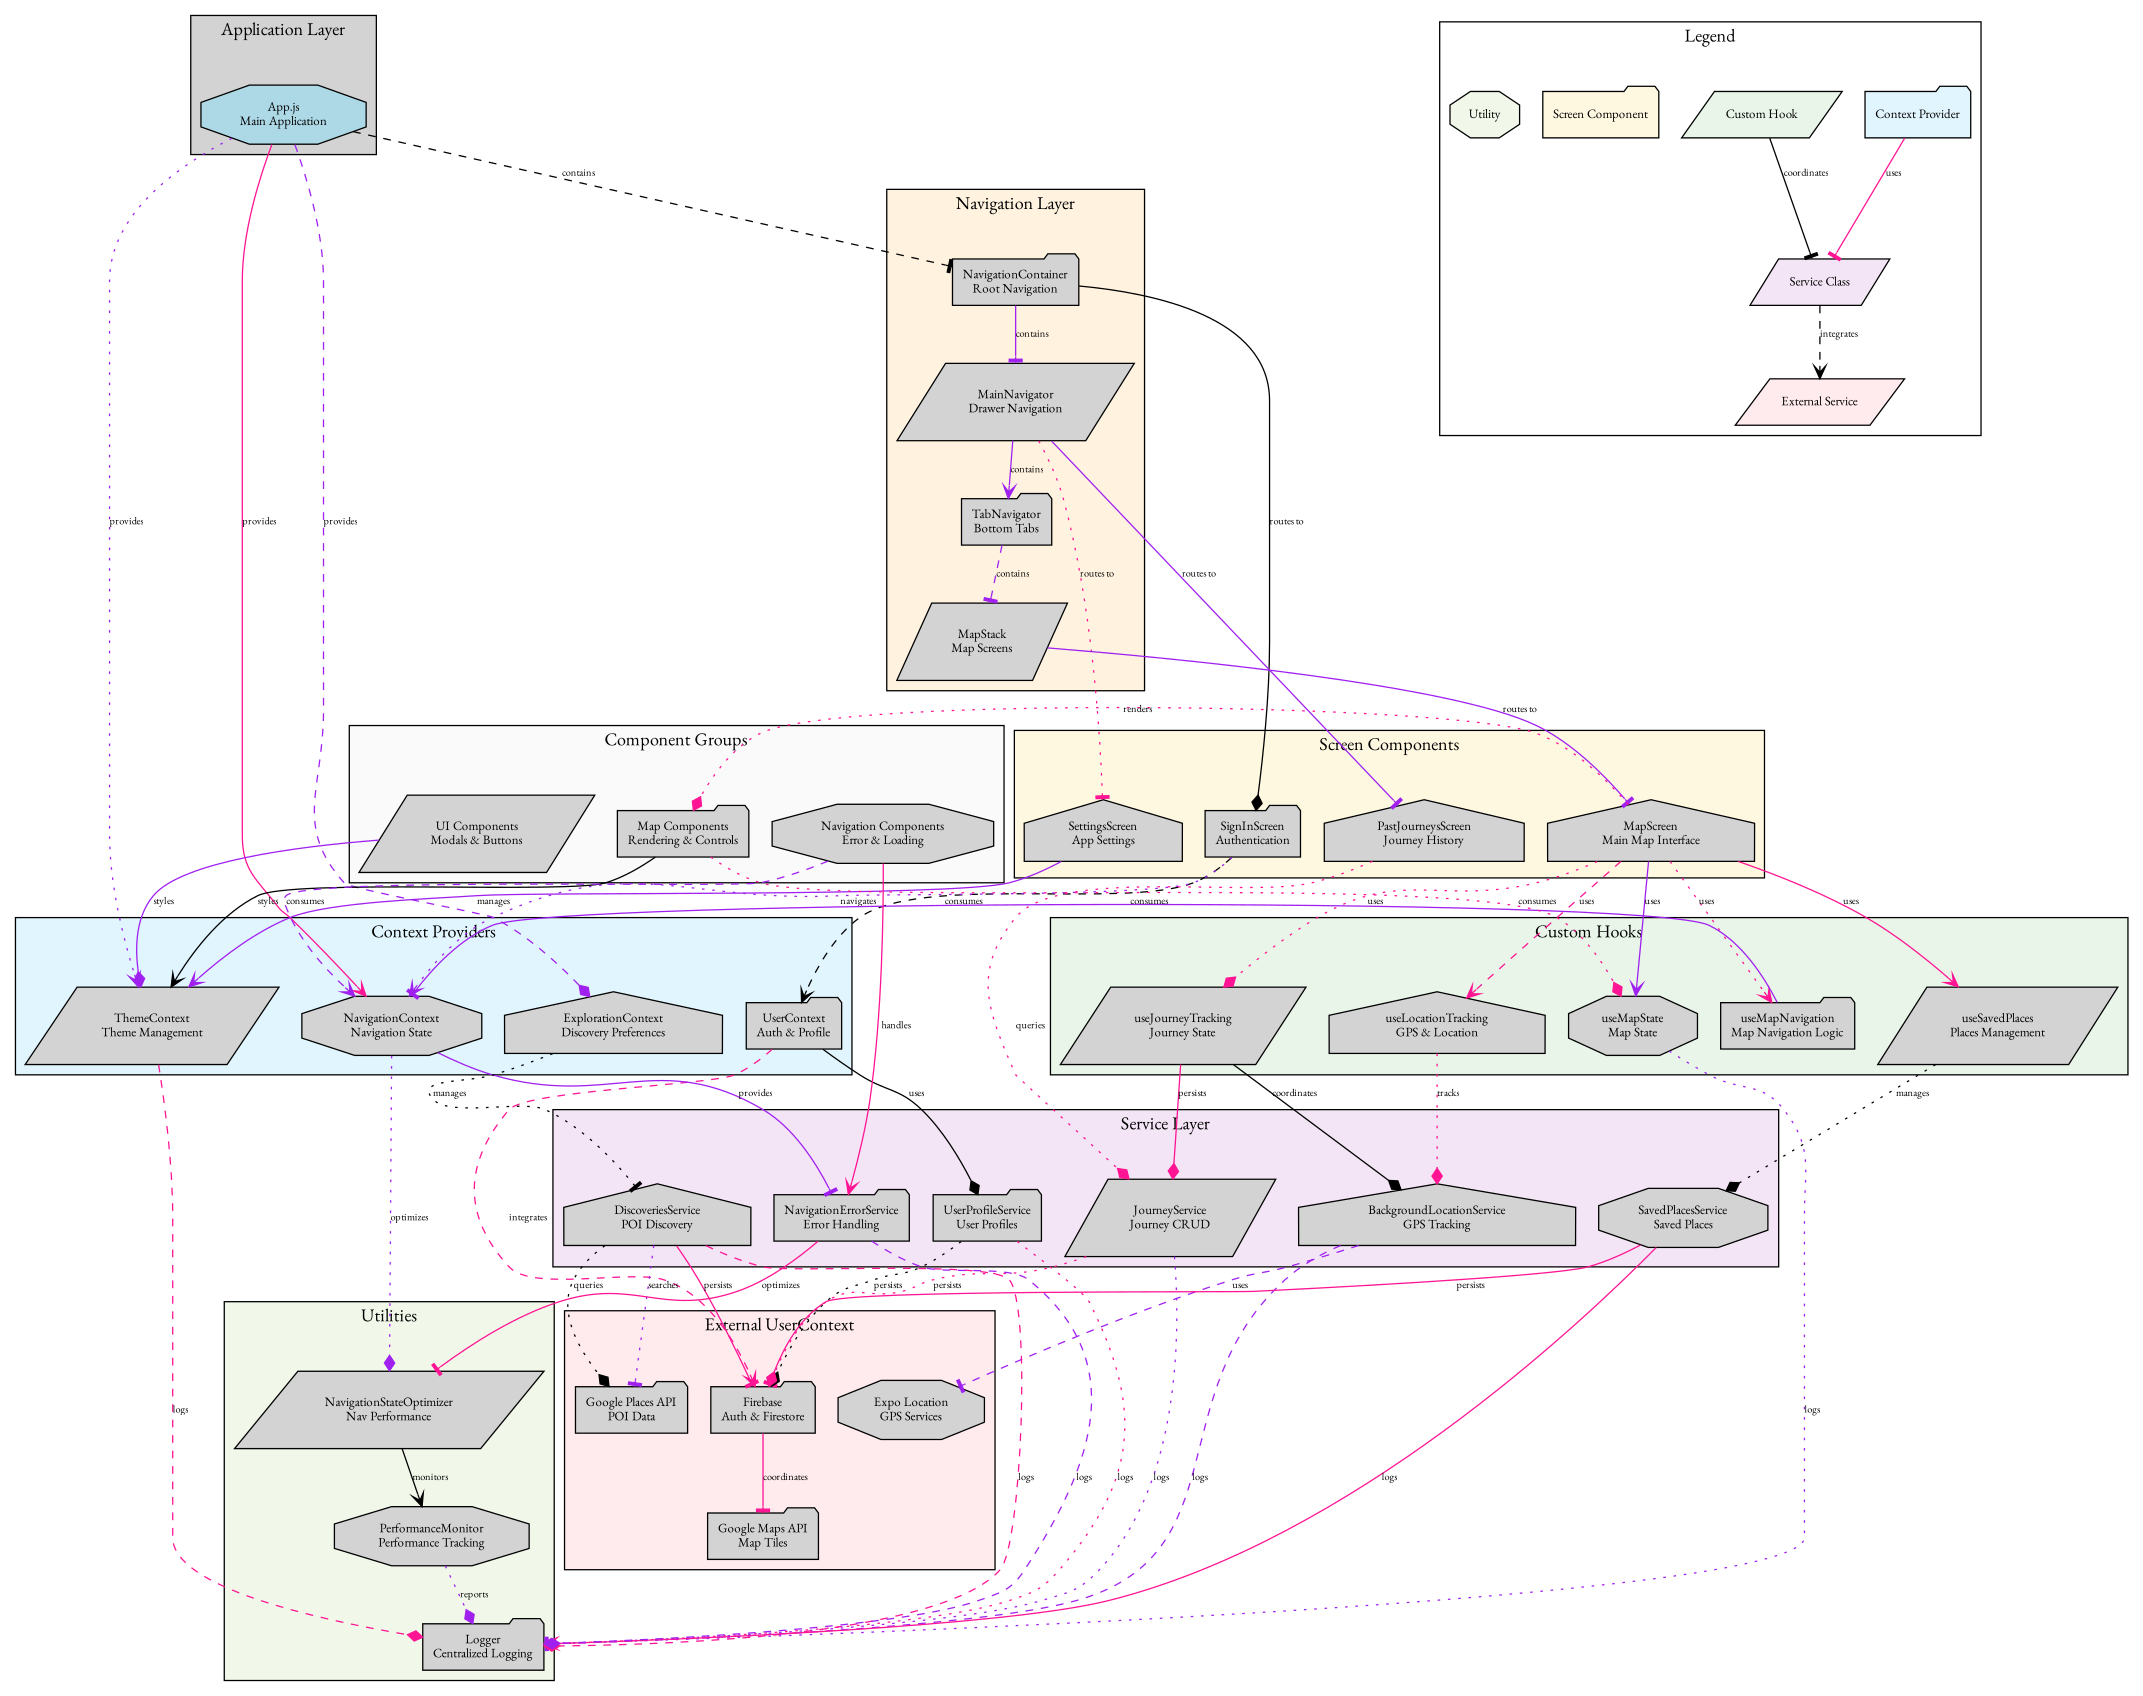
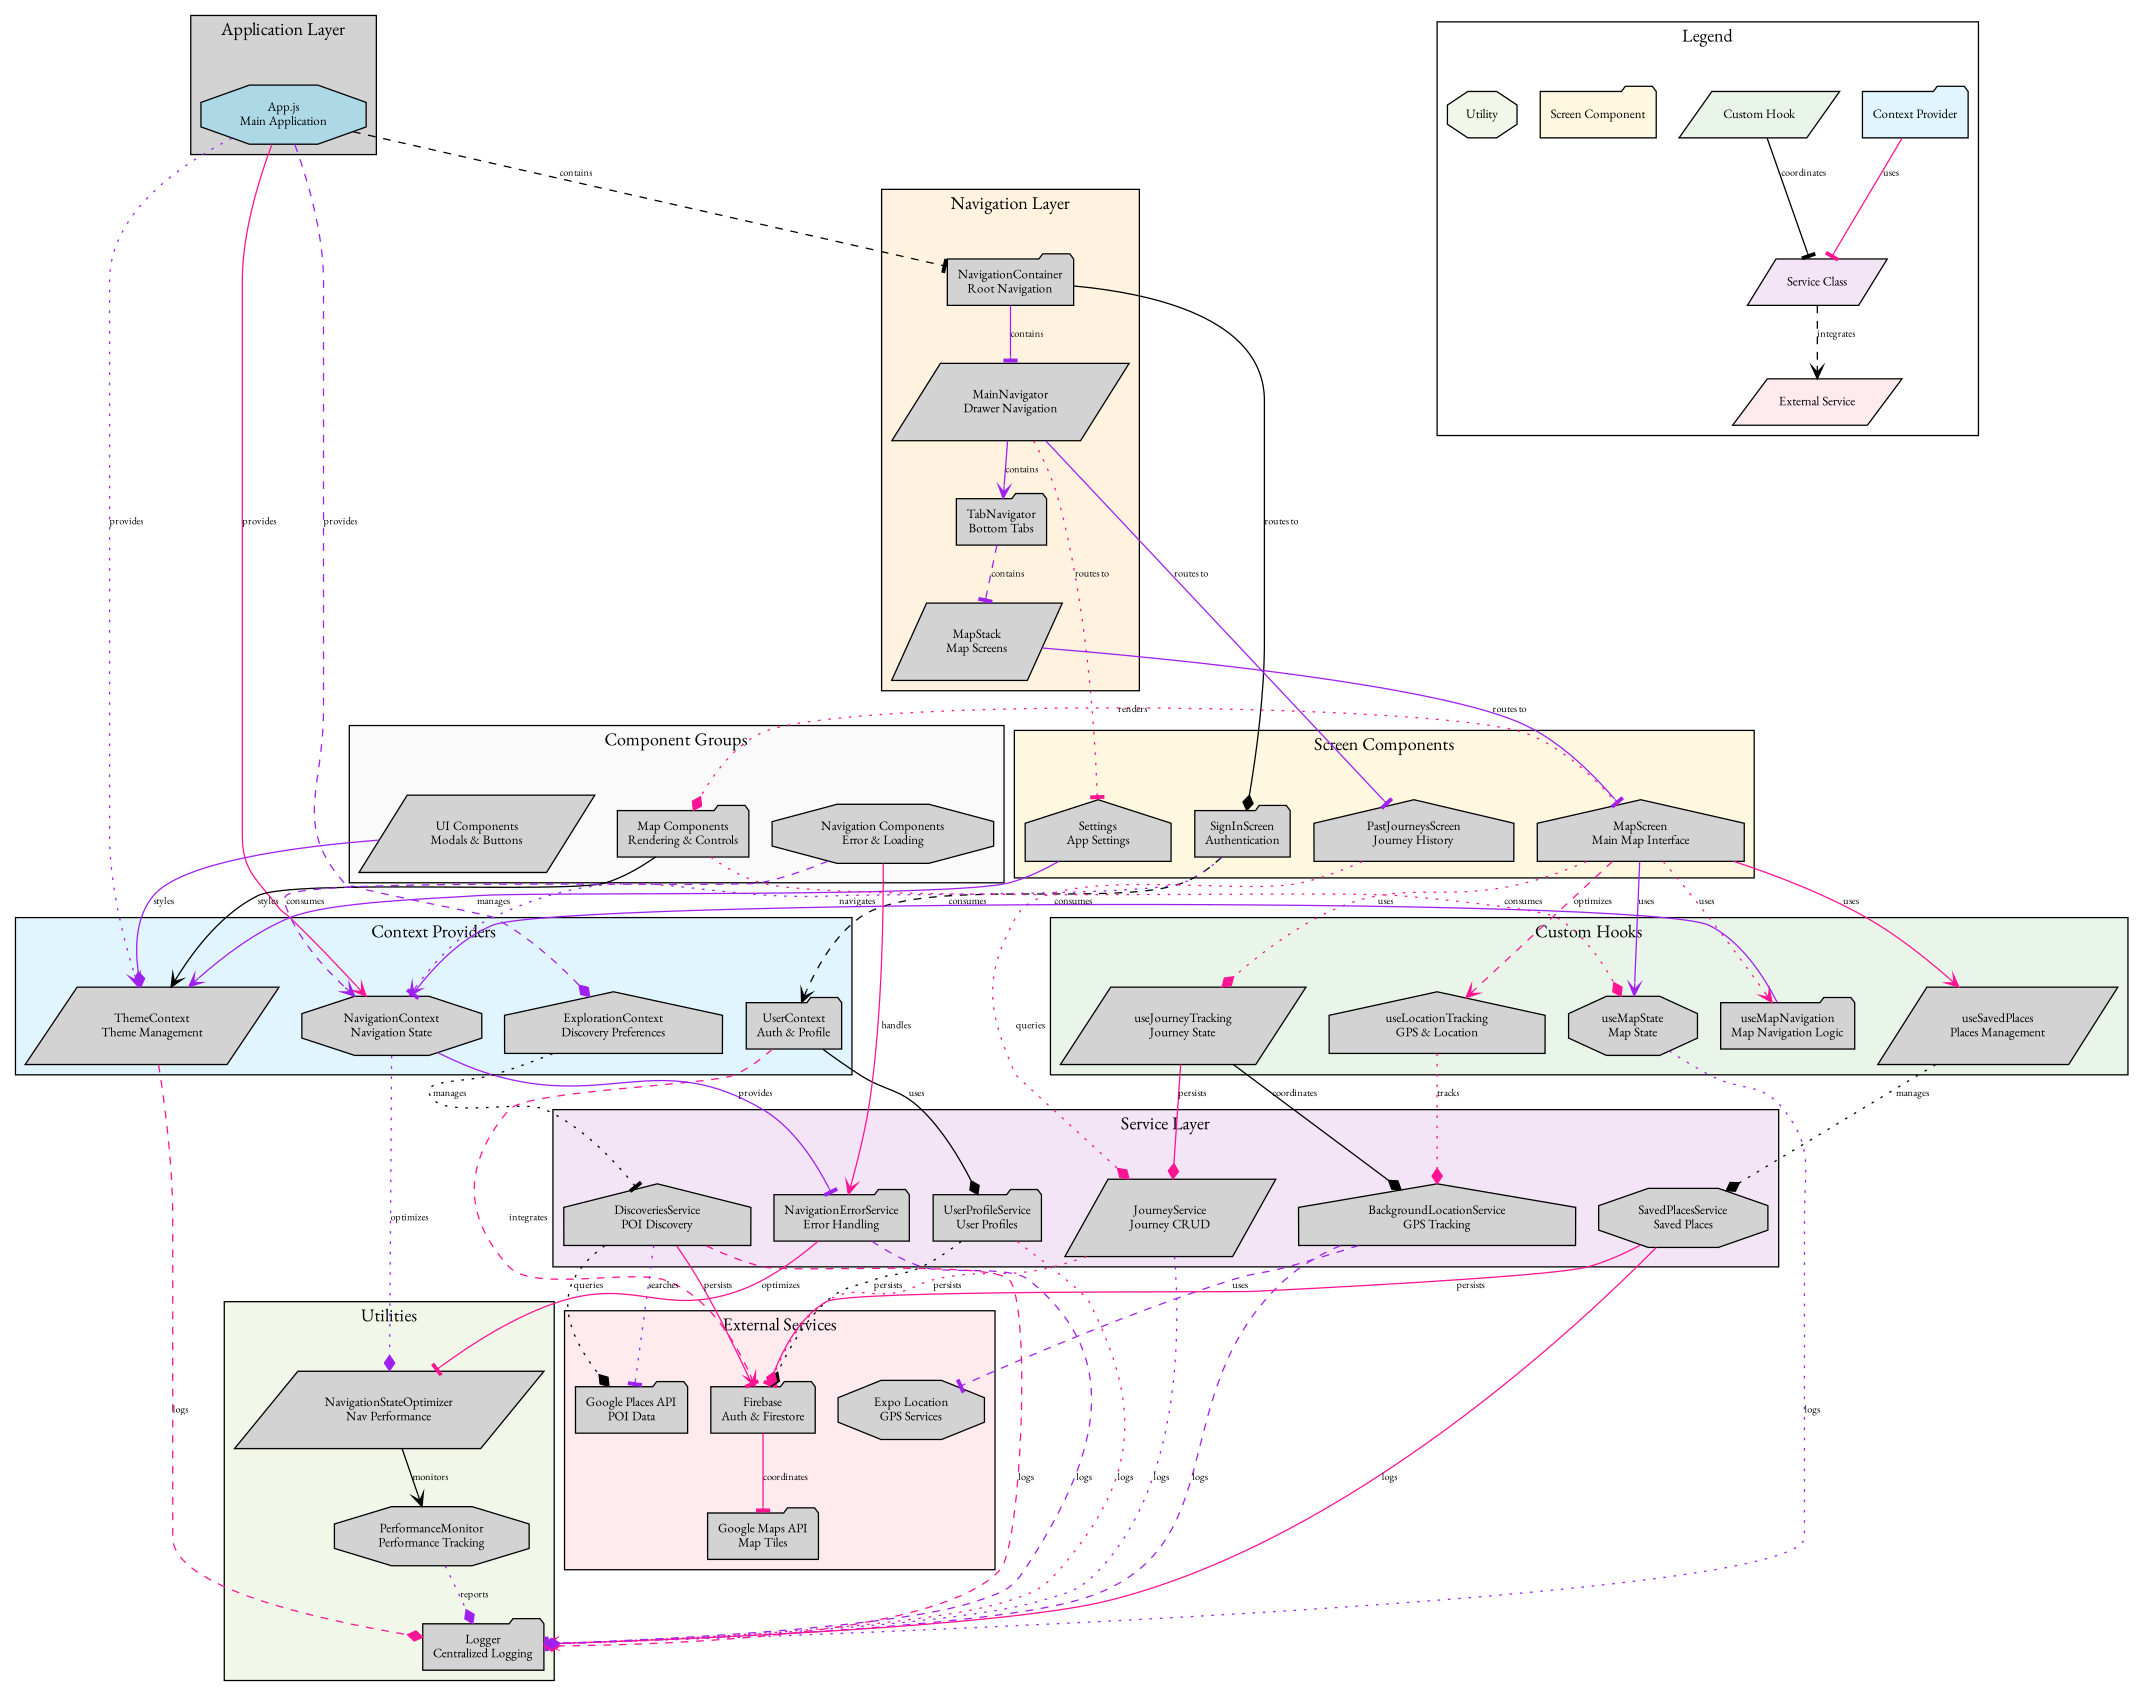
node "SettingsScreen App Settings": label "SettingsScreen App Settings" -> "Settings App Settings"
edge "MapScreen Main Map Interface" -> "useLocationTracking GPS & Location": label "uses" -> "optimizes"
cluster "External UserContext": label "External UserContext" -> "External Services"
